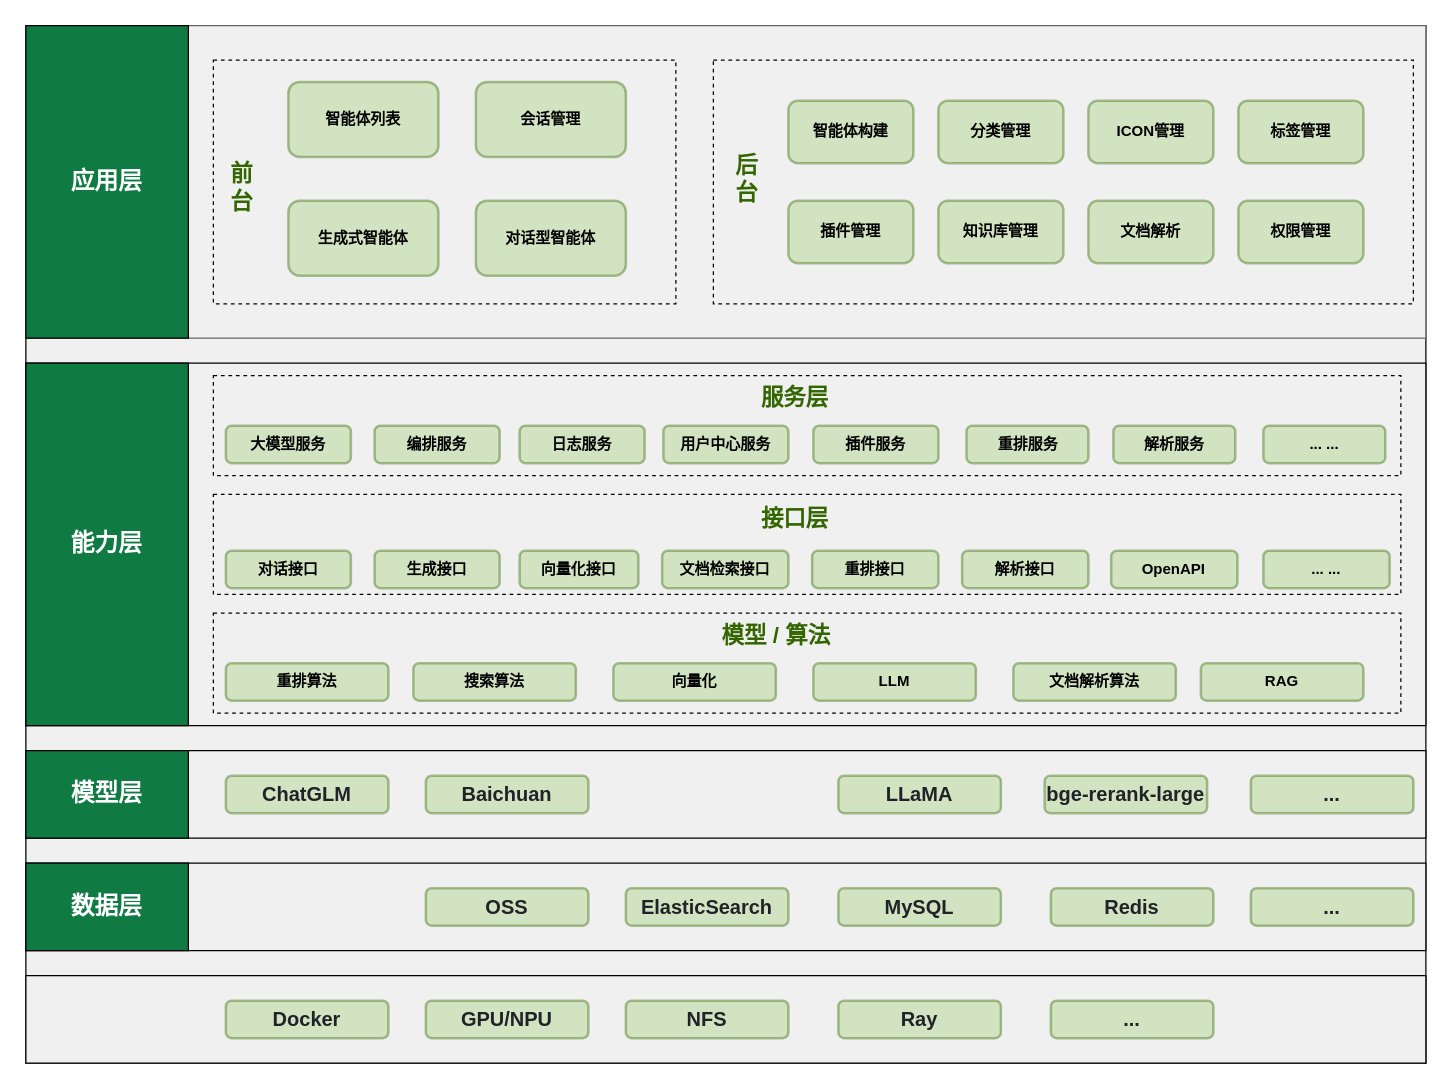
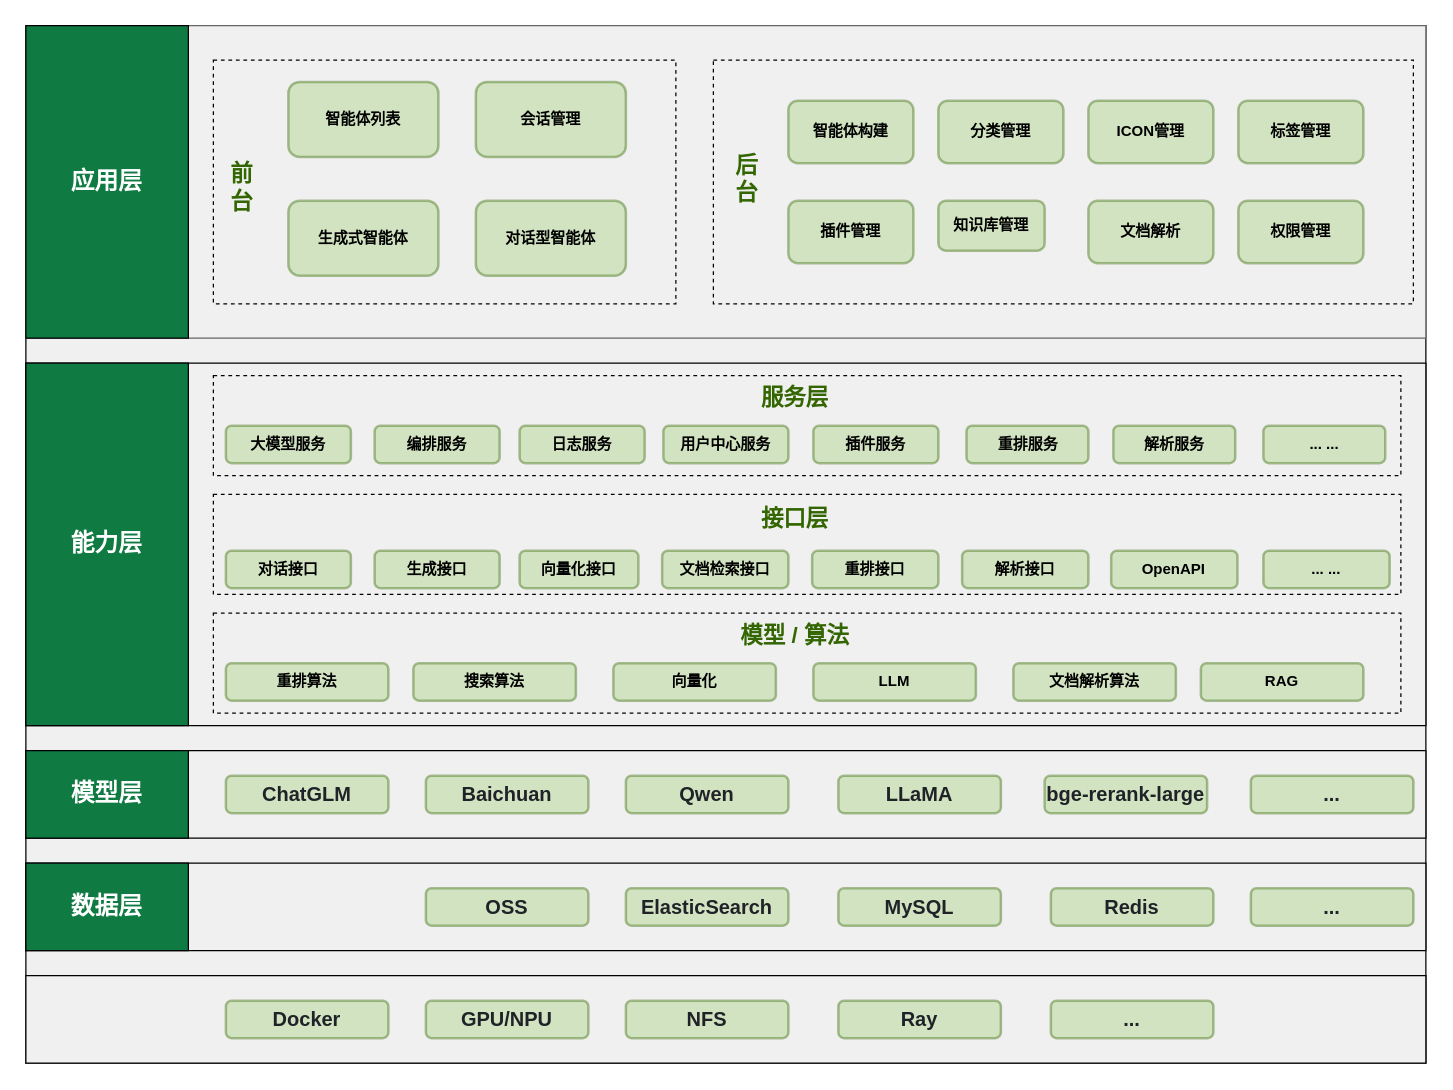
node "知识库管理": size 125x63 -> 106x50
node "模型 / 算法": moved (776, 636) -> (794, 636)
node "Qwen": added
